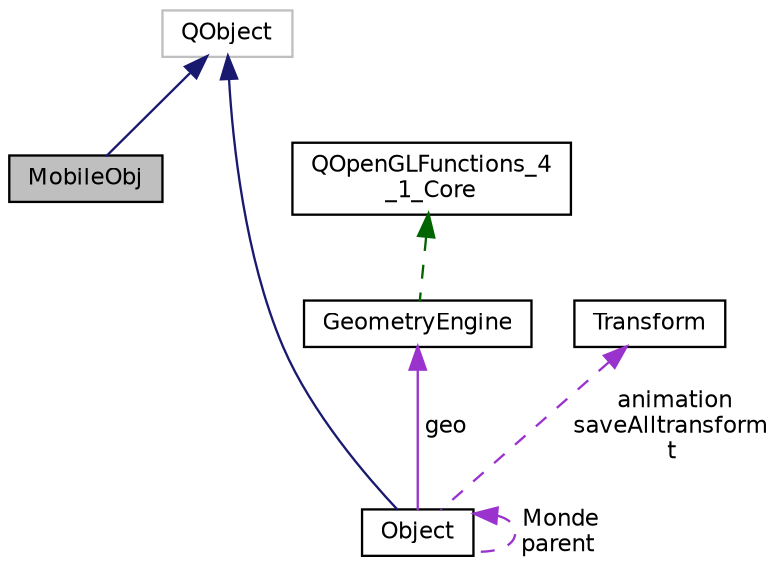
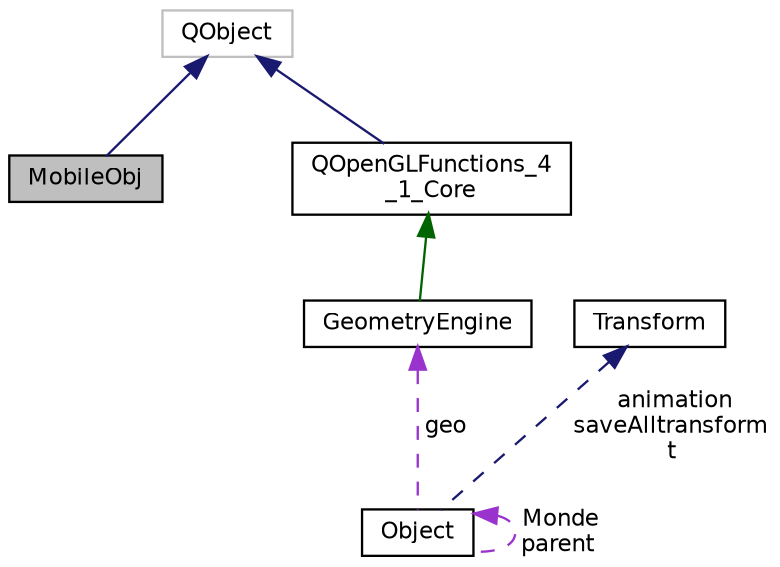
edge "GeometryEngine" -> "QOpenGLFunctions_4 _1_Core": style dashed -> solid
edge "Object" -> "QObject": now "QOpenGLFunctions_4 _1_Core" -> "QObject"
edge "Object" -> "Transform": color darkorchid3 -> midnightblue
edge "Object" -> "GeometryEngine": style solid -> dashed
